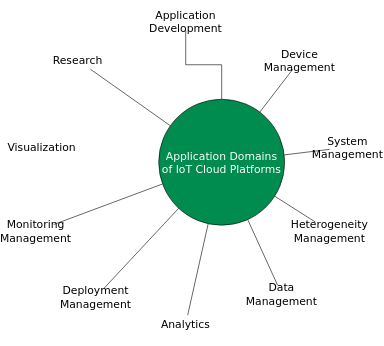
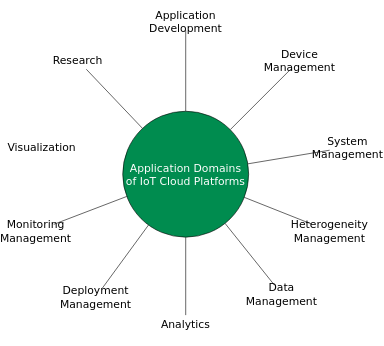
node "Application Domains of IoT Cloud Platforms": moved (222, 162) -> (186, 174)
